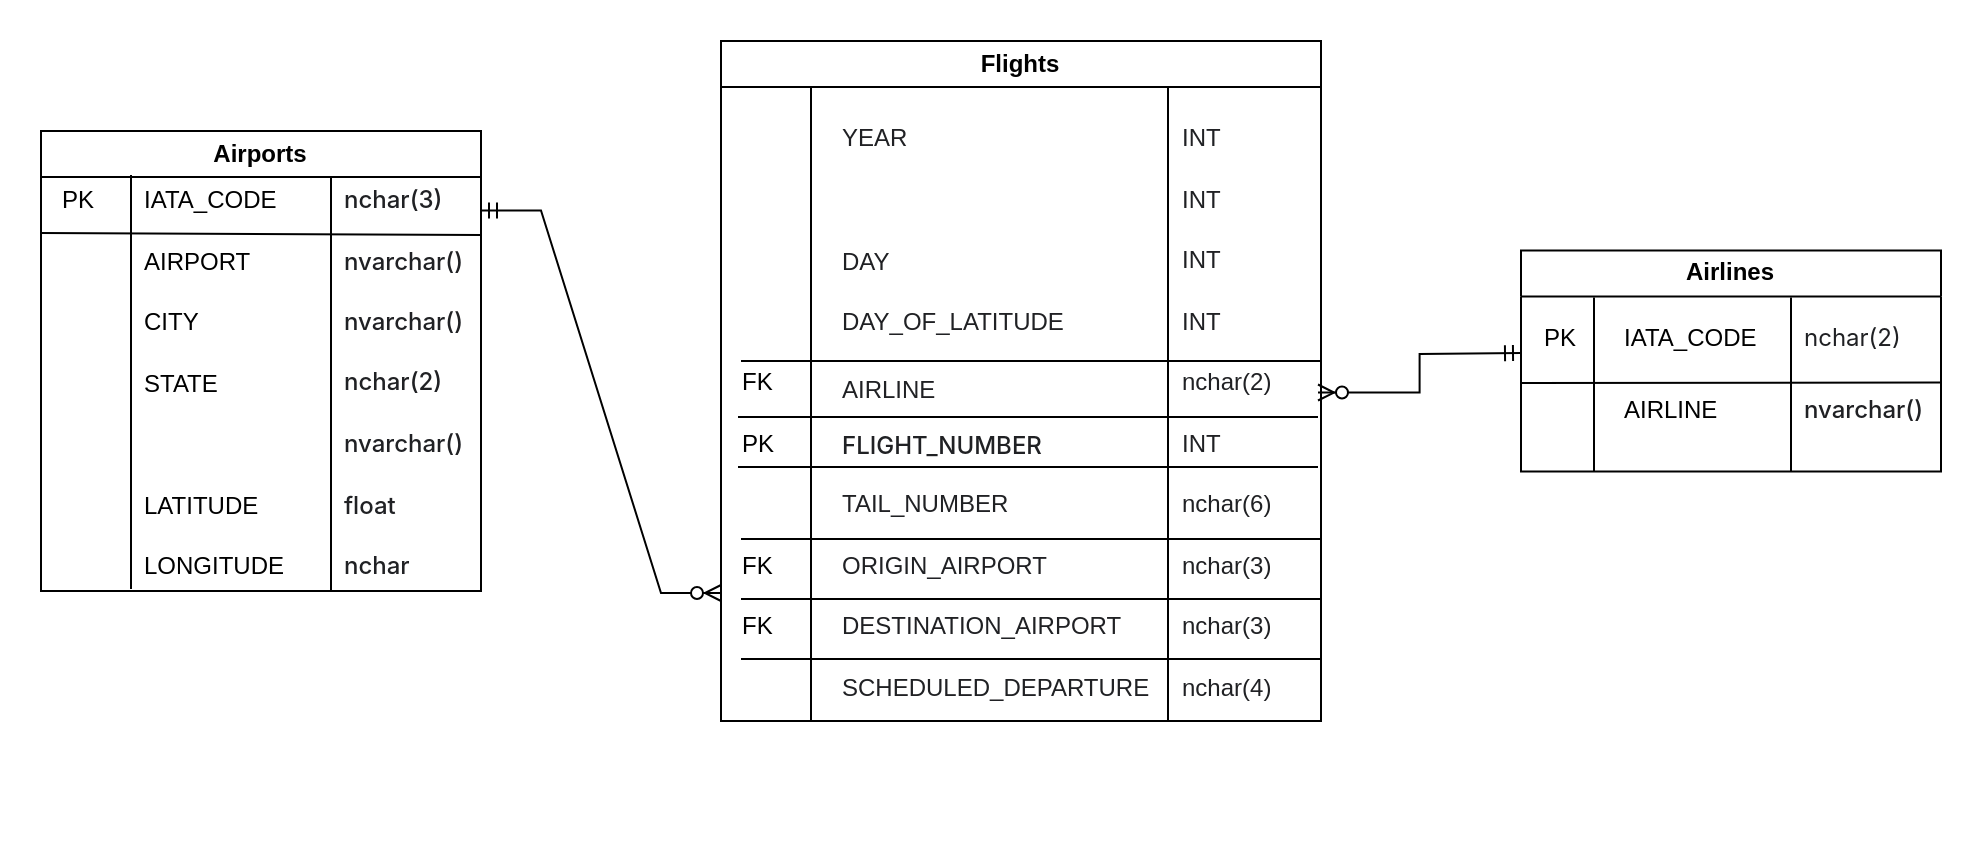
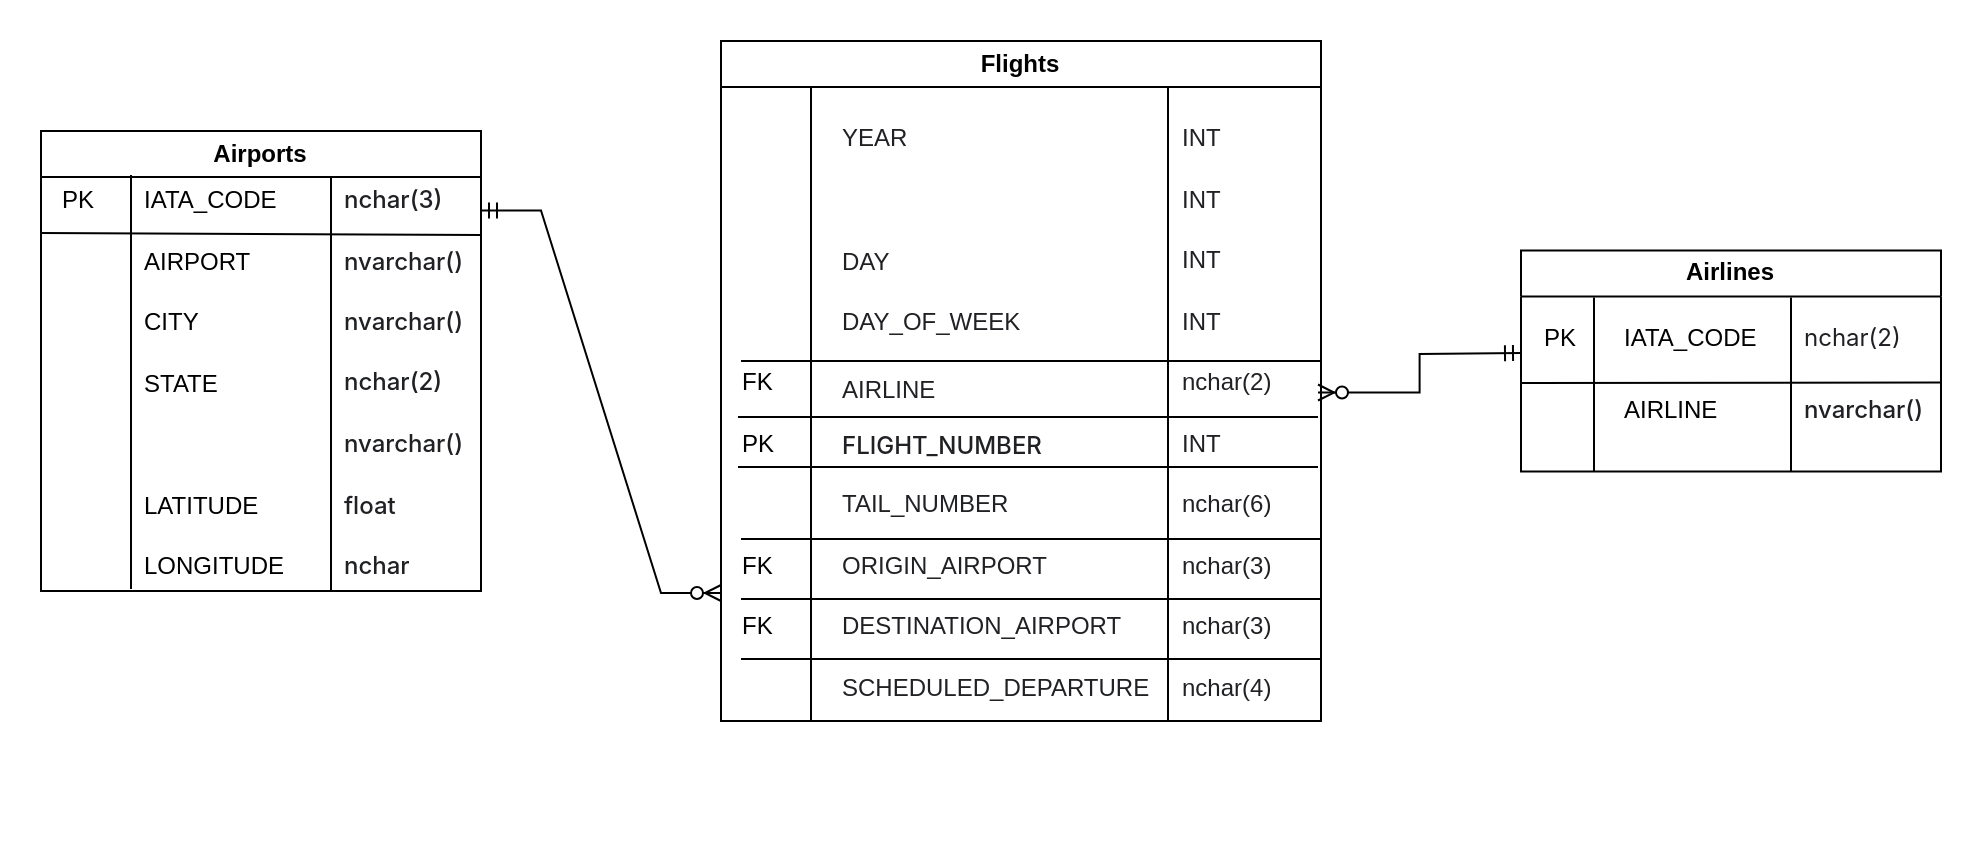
node "DAY_OF_LATITUDE": label "DAY_OF_LATITUDE" -> "DAY_OF_WEEK"
